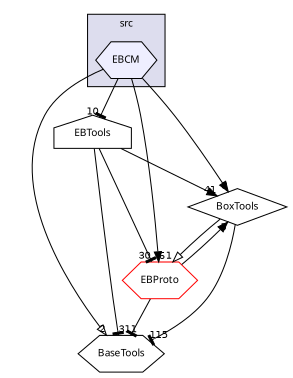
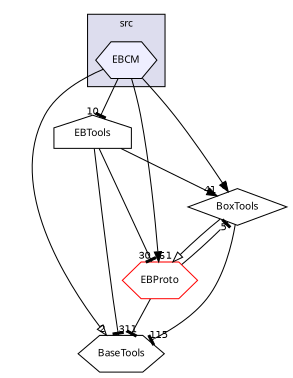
edge "EBProto" -> "BoxTools": arrowhead normal -> tee
